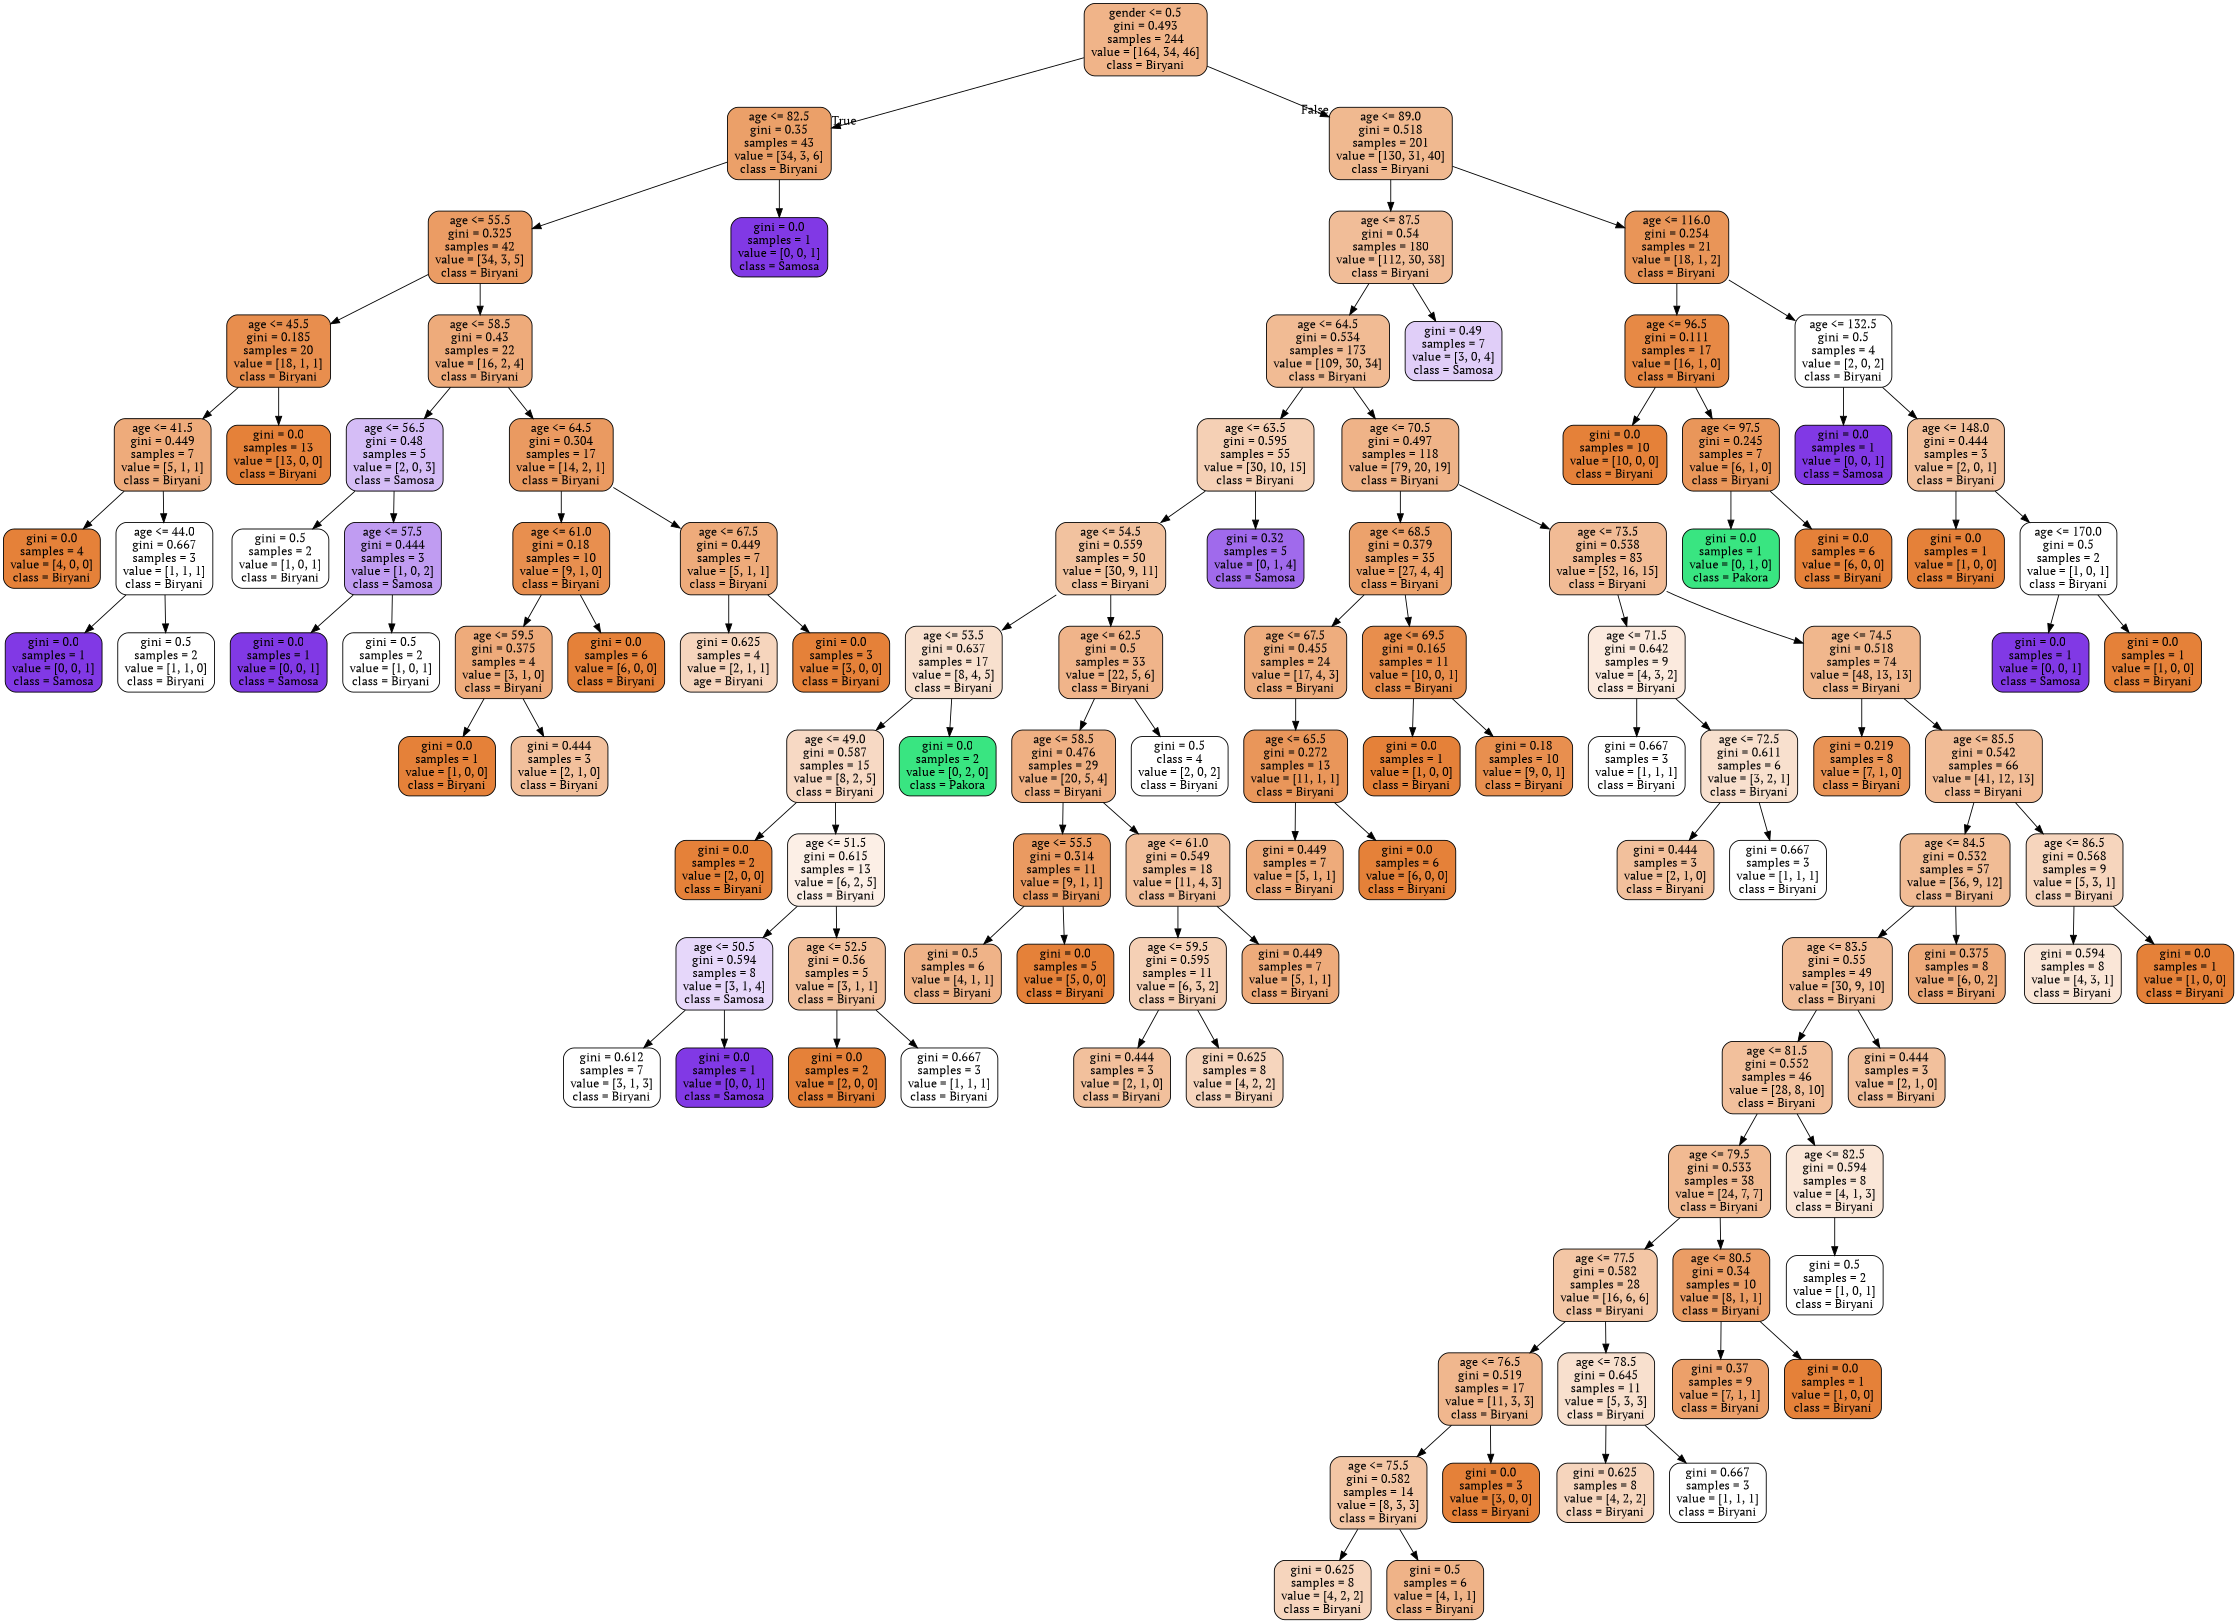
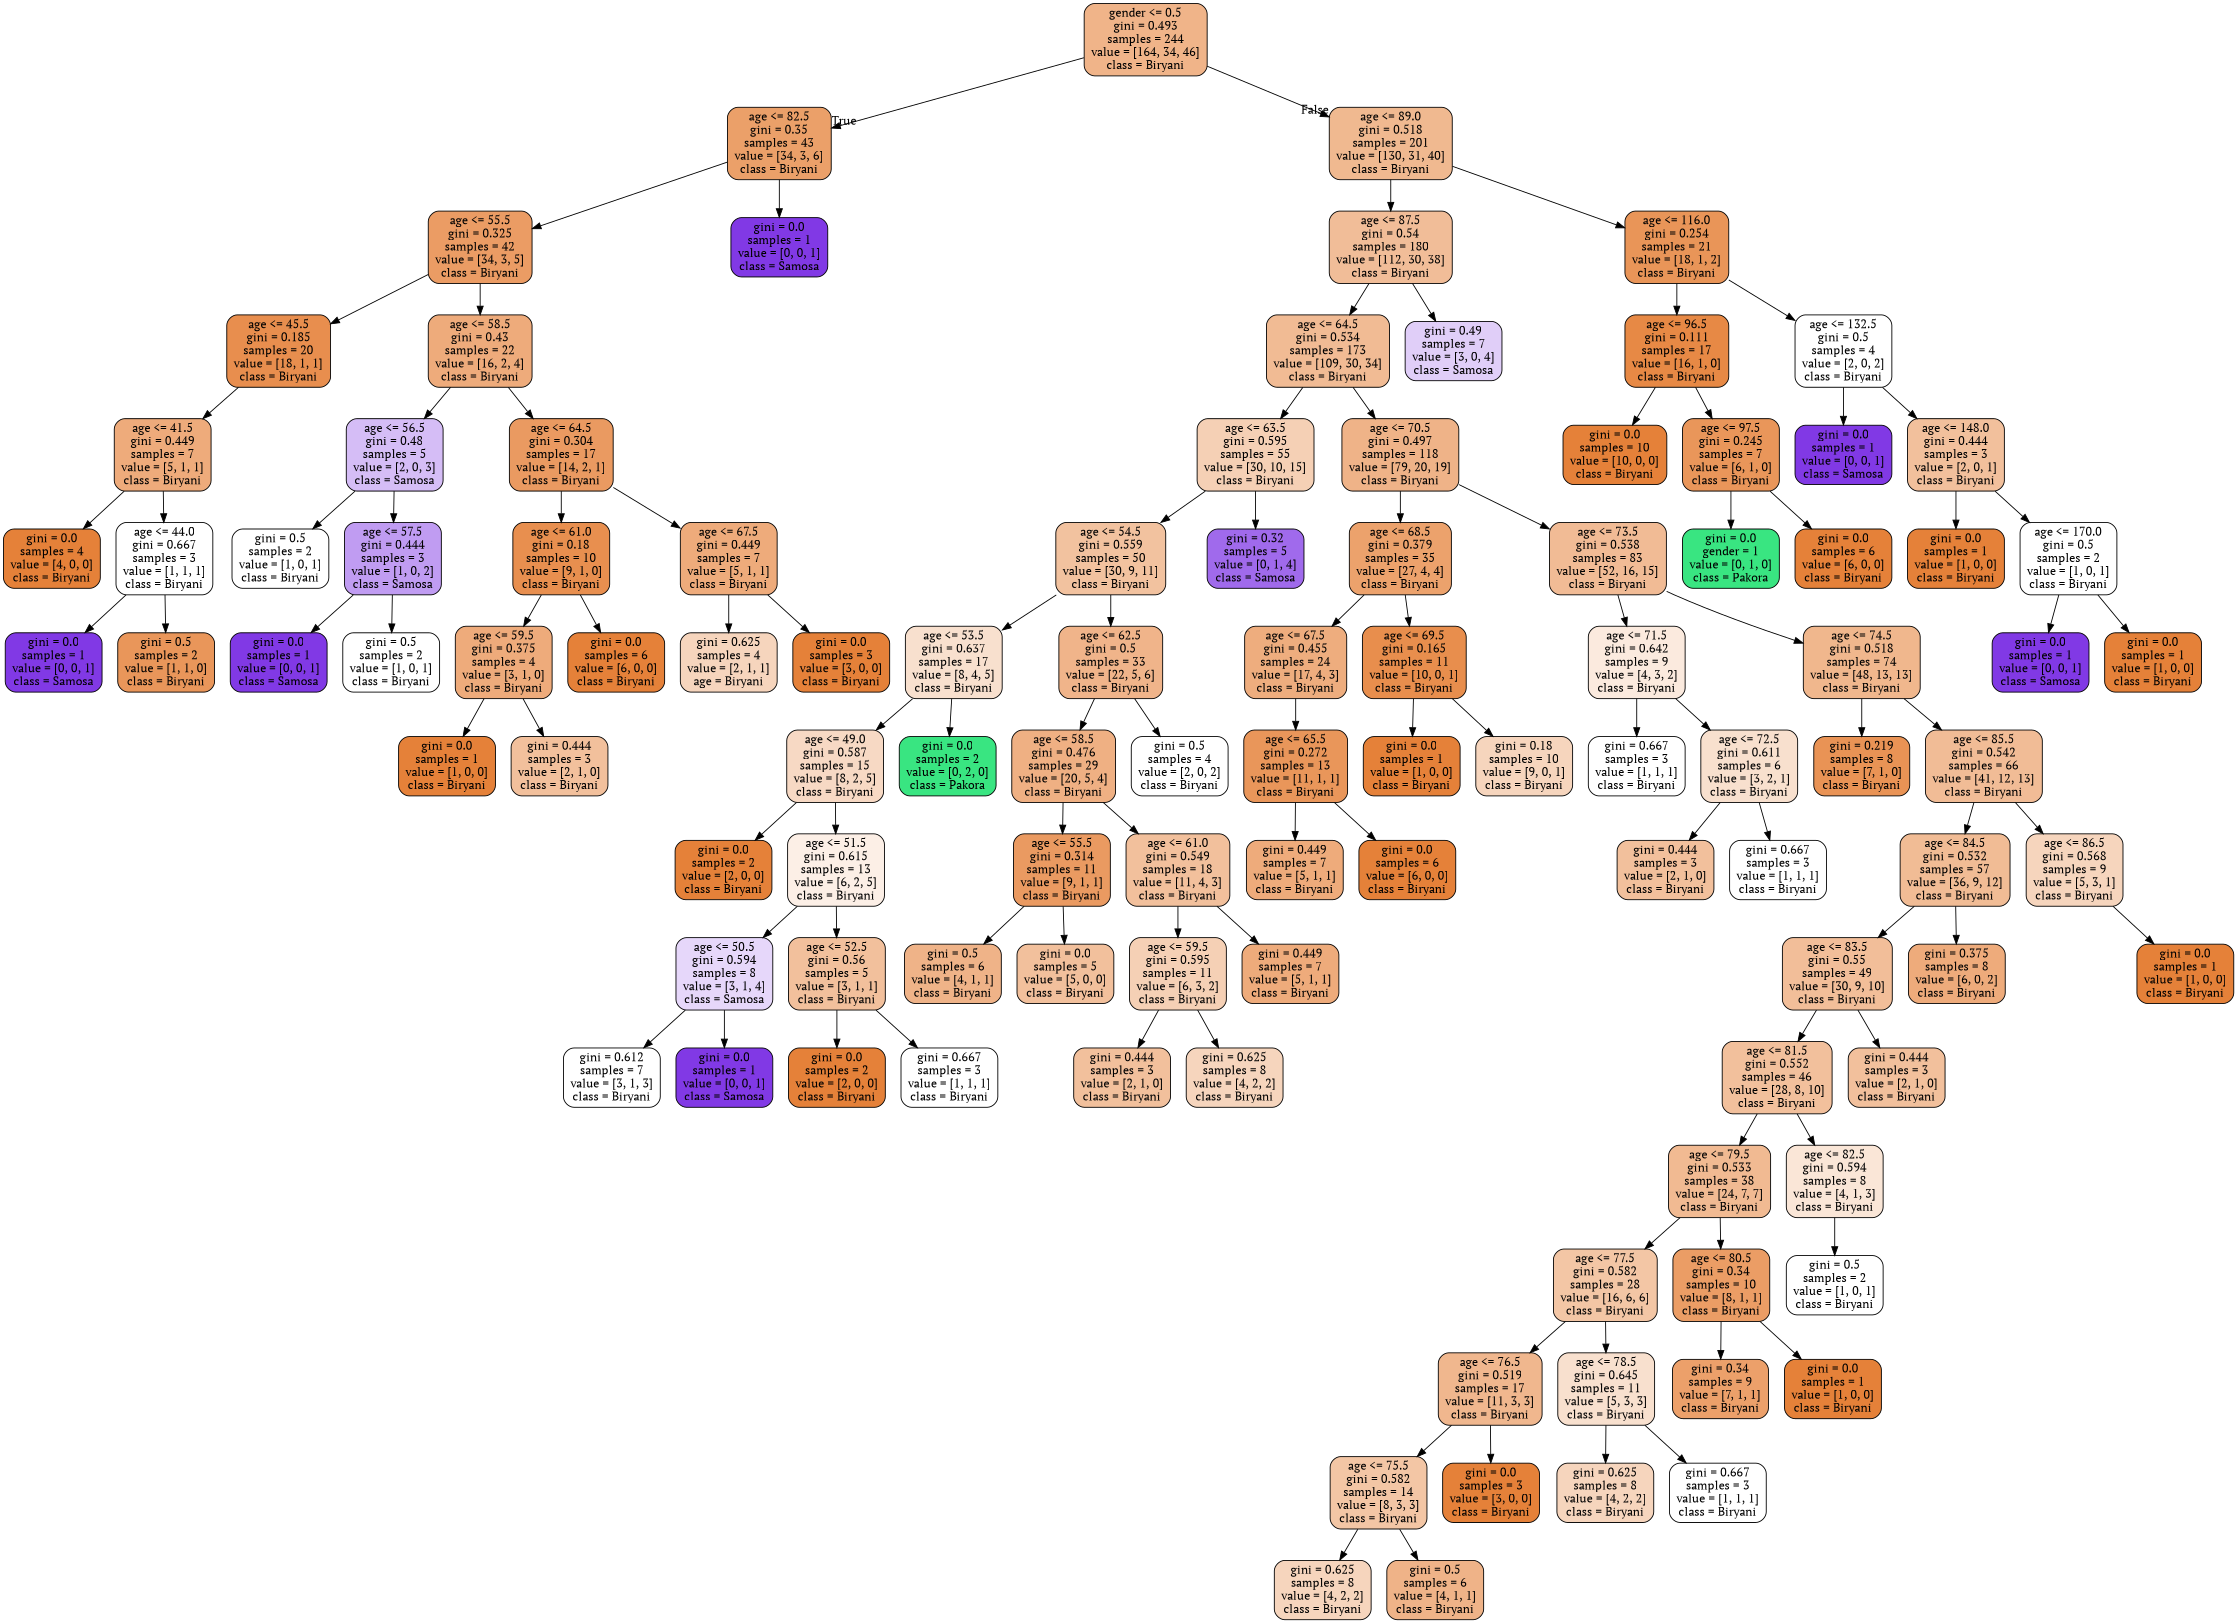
node "gini = 0.0 samples = 13 value = [13, 0, 0] class = Biryani": removed
node "gini = 0.0 samples = 1 value = [0, 1, 0] class = Pakora": label "gini = 0.0 samples = 1 value = [0, 1, 0] class = Pakora" -> "gini = 0.0 gender = 1 value = [0, 1, 0] class = Pakora"
node "gini = 0.5 samples = 2 value = [1, 1, 0] class = Biryani": fillcolor #ffffff -> #e9965a
node "gini = 0.5 class = 4 value = [2, 0, 2] class = Biryani": label "gini = 0.5 class = 4 value = [2, 0, 2] class = Biryani" -> "gini = 0.5 samples = 4 value = [2, 0, 2] class = Biryani"
node "gini = 0.18 samples = 10 value = [9, 0, 1] class = Biryani": fillcolor #e88f4f -> #f6d5bd
node "gini = 0.0 samples = 5 value = [5, 0, 0] class = Biryani": fillcolor #e58139 -> #f2c09c
node "gini = 0.594 samples = 8 value = [4, 3, 1] class = Biryani": removed
node "gini = 0.37 samples = 9 value = [7, 1, 1] class = Biryani": label "gini = 0.37 samples = 9 value = [7, 1, 1] class = Biryani" -> "gini = 0.34 samples = 9 value = [7, 1, 1] class = Biryani"
